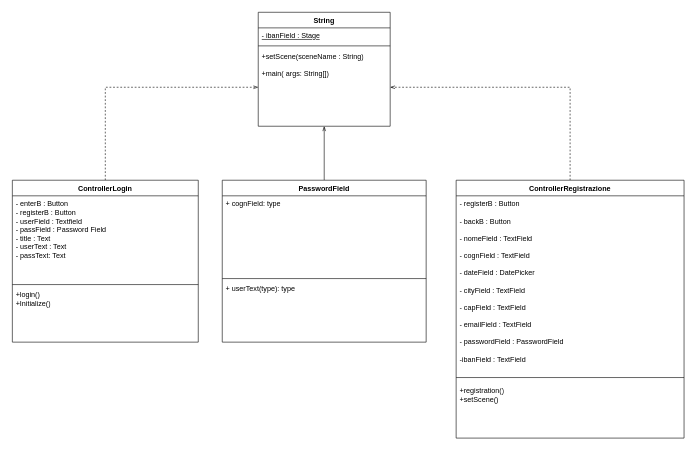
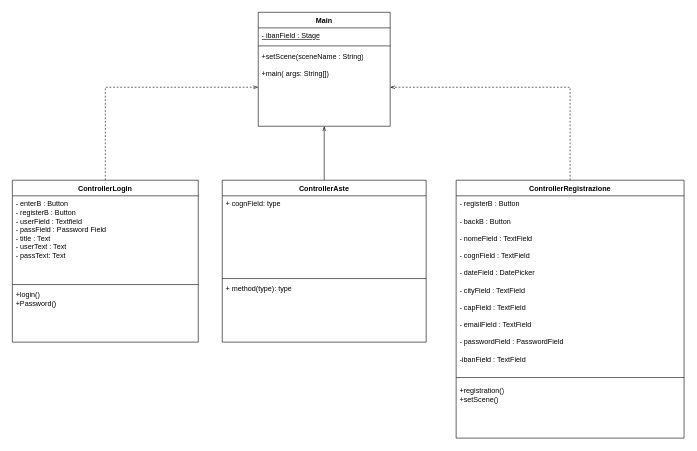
node "String": label "String" -> "Main"
node "PasswordField": label "PasswordField" -> "ControllerAste"
node "+ userText(type): type": label "+ userText(type): type" -> "+ method(type): type"
node "+login() +Initialize()": label "+login() +Initialize()" -> "+login() +Password()"
